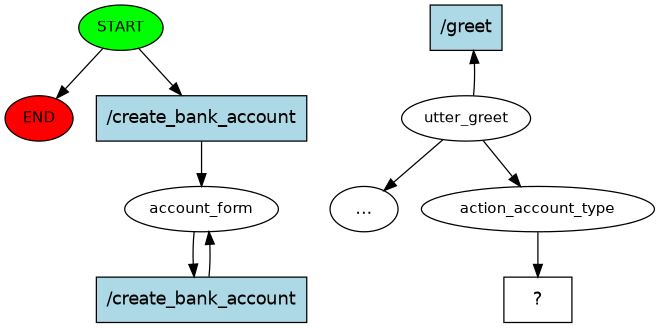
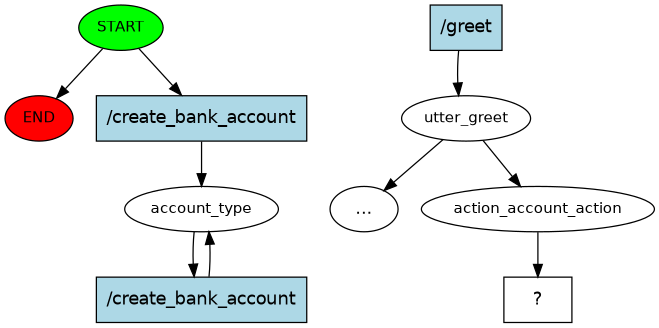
edge "utter_greet" -> "/greet": reversed
node "account_form": label "account_form" -> "account_type"
node "action_account_type": label "action_account_type" -> "action_account_action"
